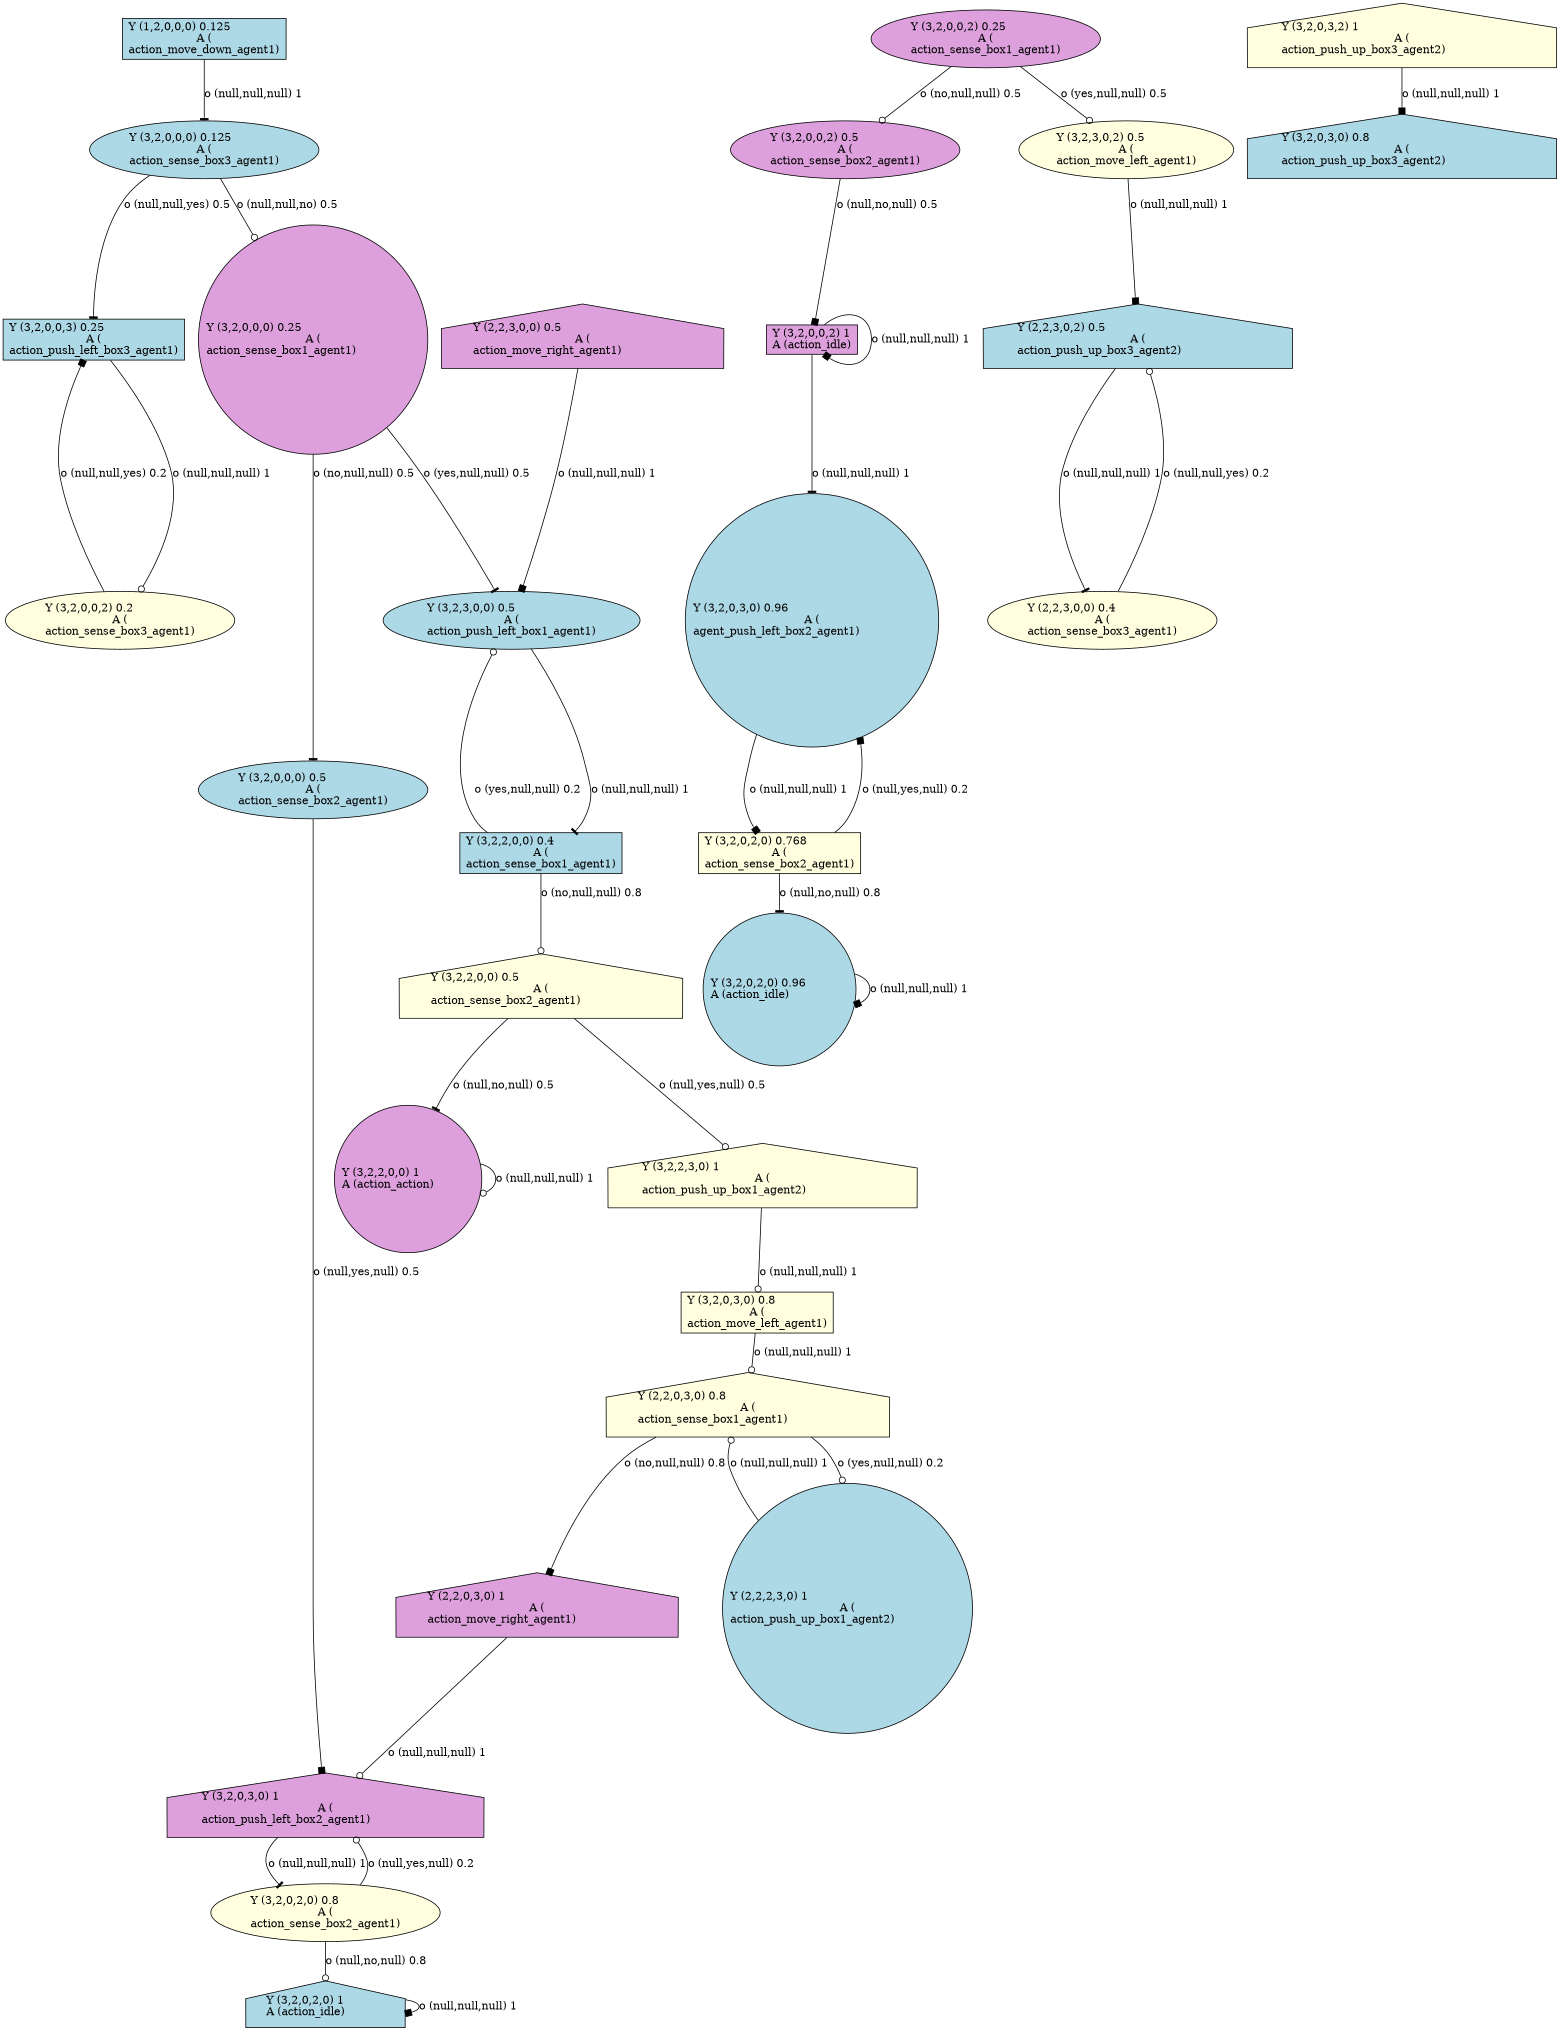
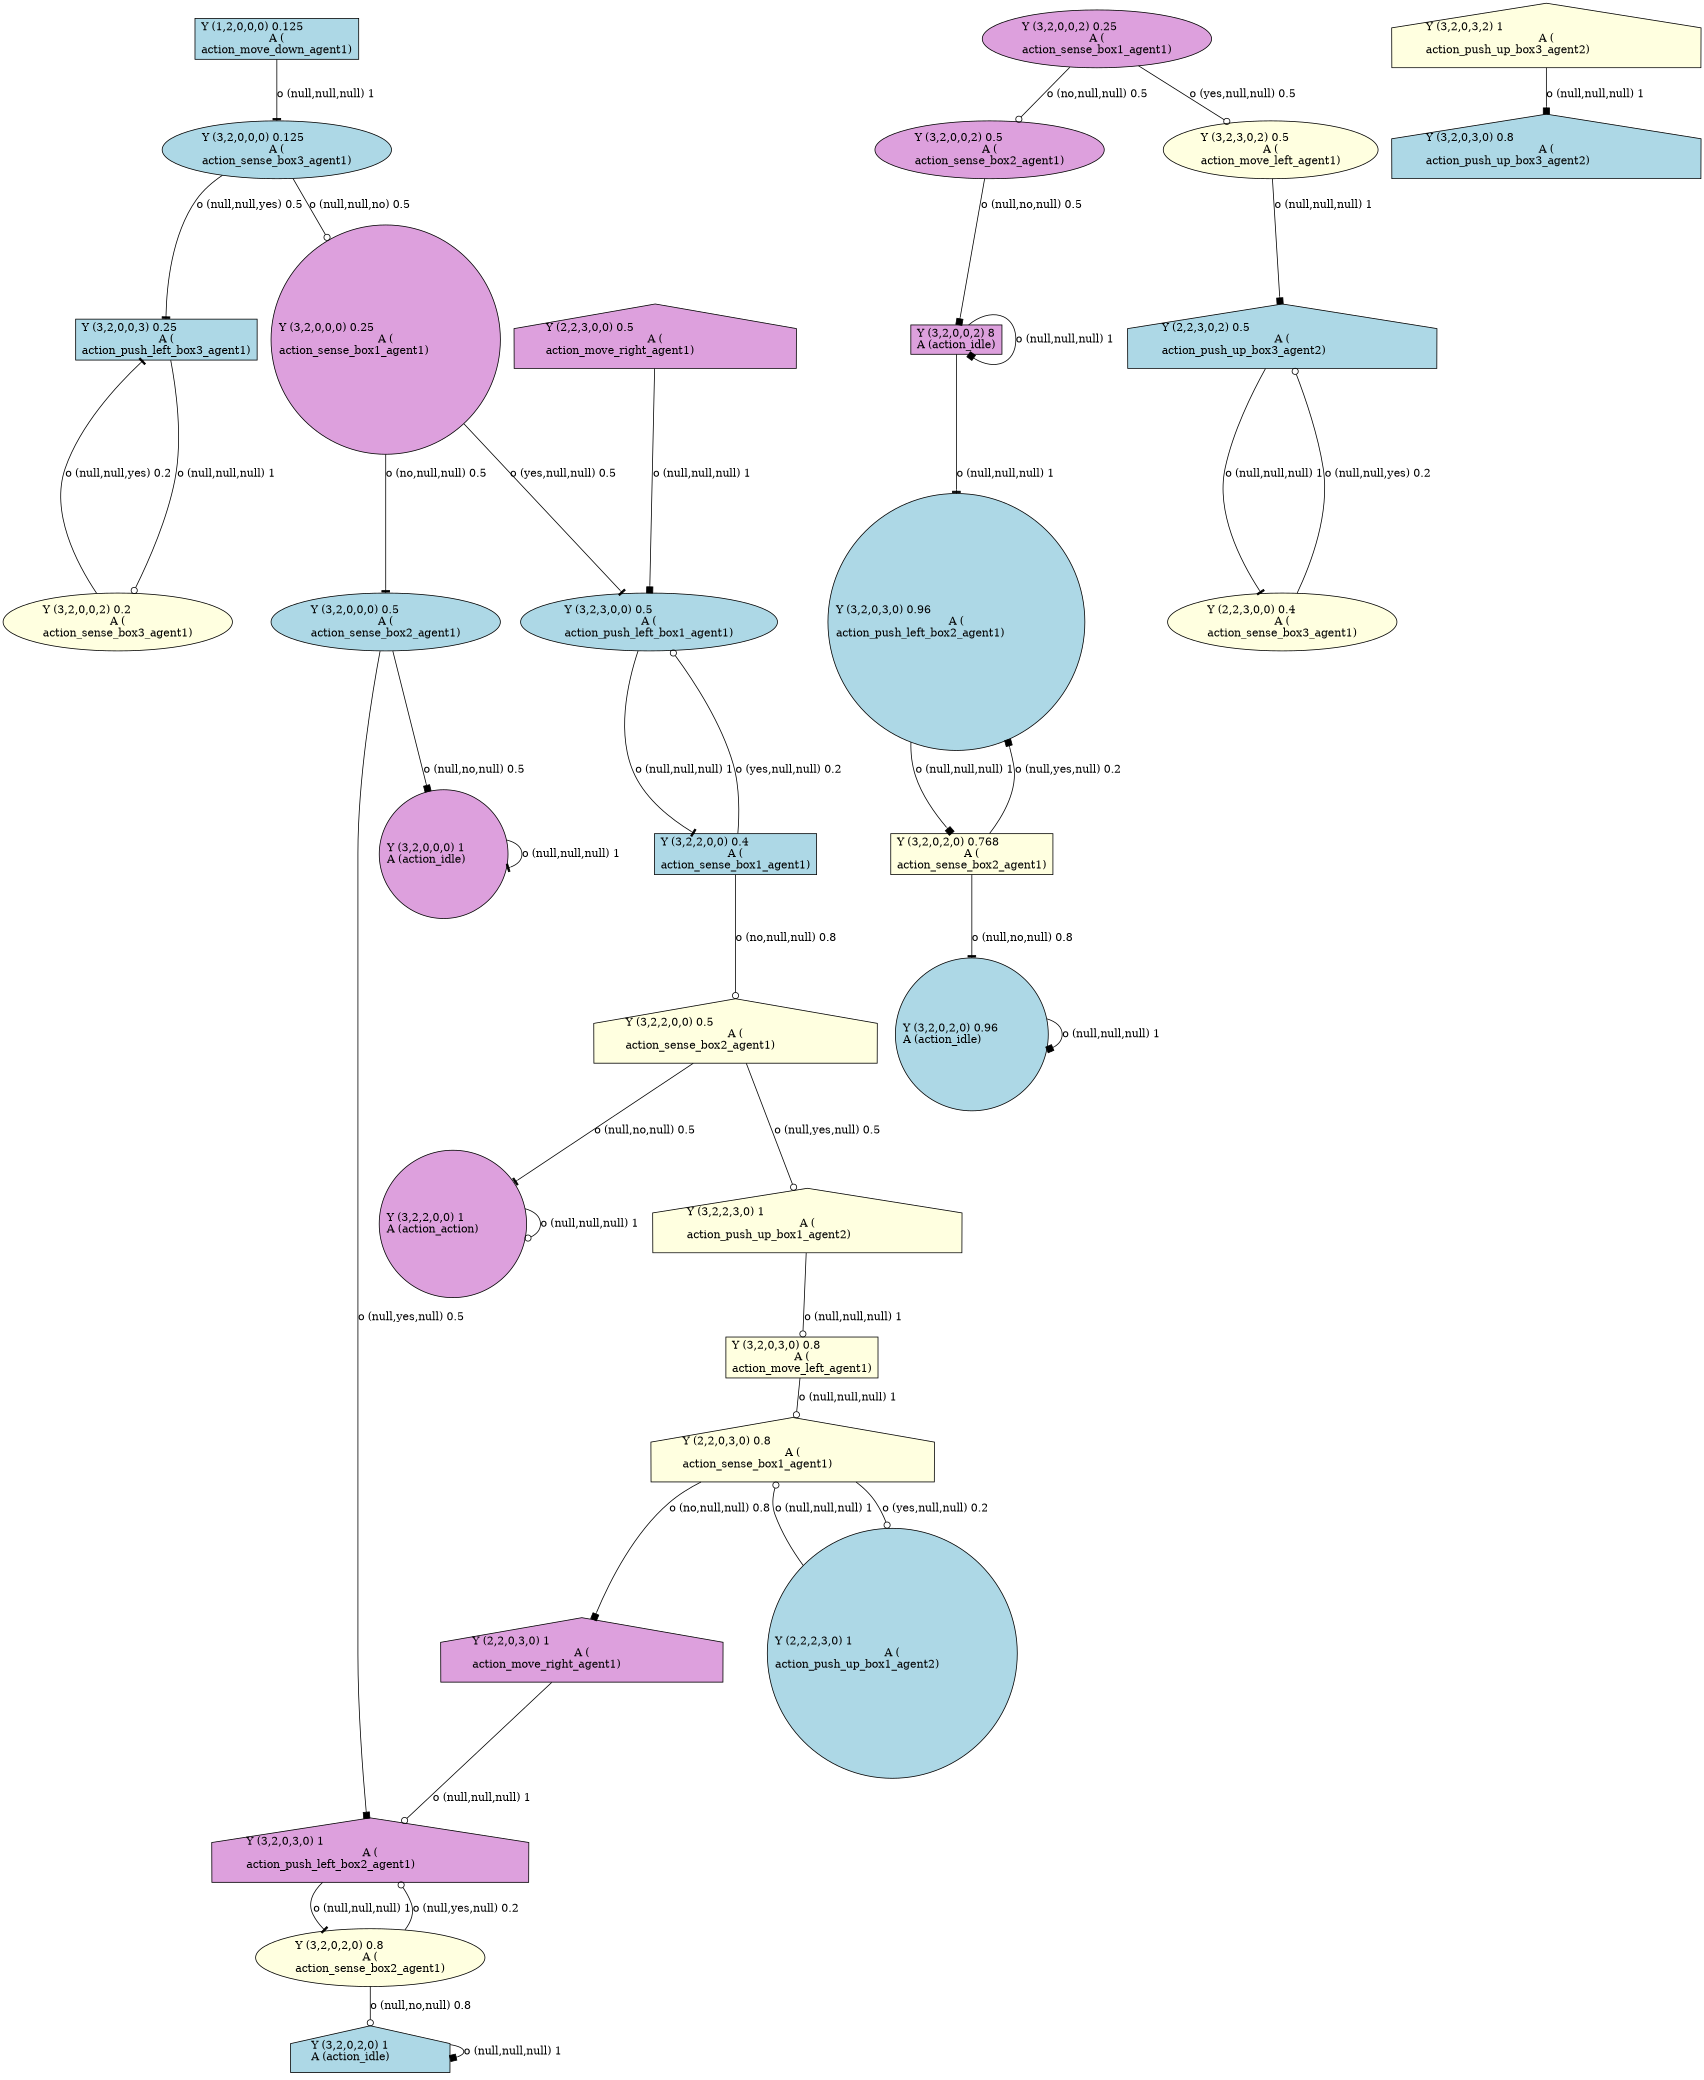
node "Y (3,2,0,0,2) 1 A (action_idle)": label "Y (3,2,0,0,2) 1 A (action_idle)" -> "Y (3,2,0,0,2) 8 A (action_idle)"
edge "Y (3,2,0,0,2) 0.2 A ( action_sense_box3_agent1)" -> "Y (3,2,0,0,3) 0.25 A ( action_push_left_box3_agent1)": arrowhead box -> tee
node "Y (3,2,0,3,0) 0.96 A ( agent_push_left_box2_agent1)": label "Y (3,2,0,3,0) 0.96 A ( agent_push_left_box2_agent1)" -> "Y (3,2,0,3,0) 0.96 A ( action_push_left_box2_agent1)"
node "Y (3,2,0,0,0) 1 A (action_idle)": added
